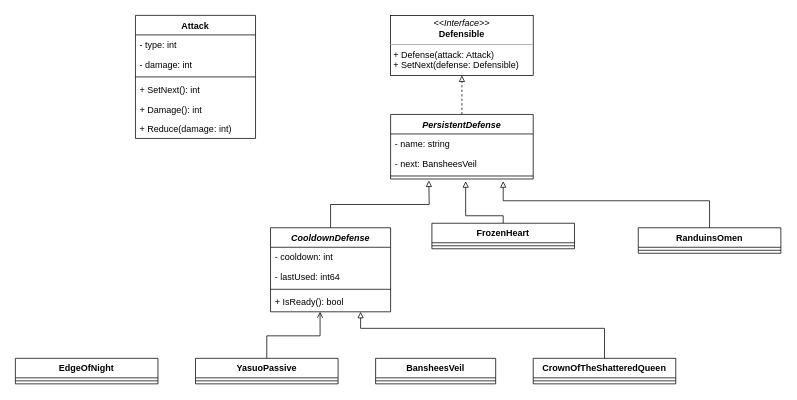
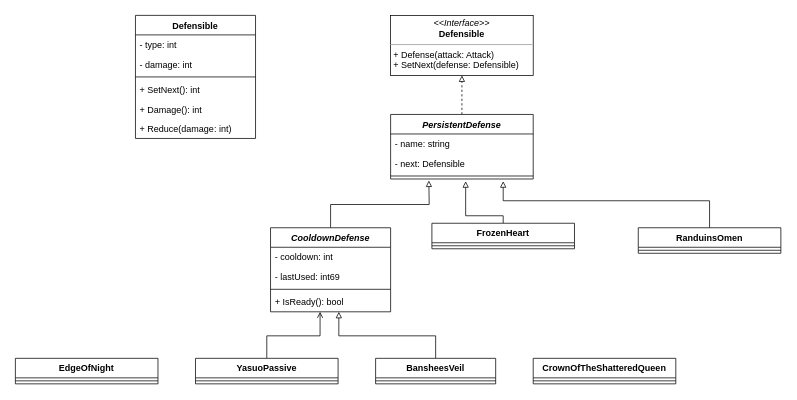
node "Attack": label "Attack" -> "Defensible"
node "- next: BansheesVeil": label "- next: BansheesVeil" -> "- next: Defensible"
node "- lastUsed: int64": label "- lastUsed: int64" -> "- lastUsed: int69"
edge "CrownOfTheShatteredQueen" -> "CooldownDefense": removed
edge "BansheesVeil" -> "+ IsReady(): bool": added
